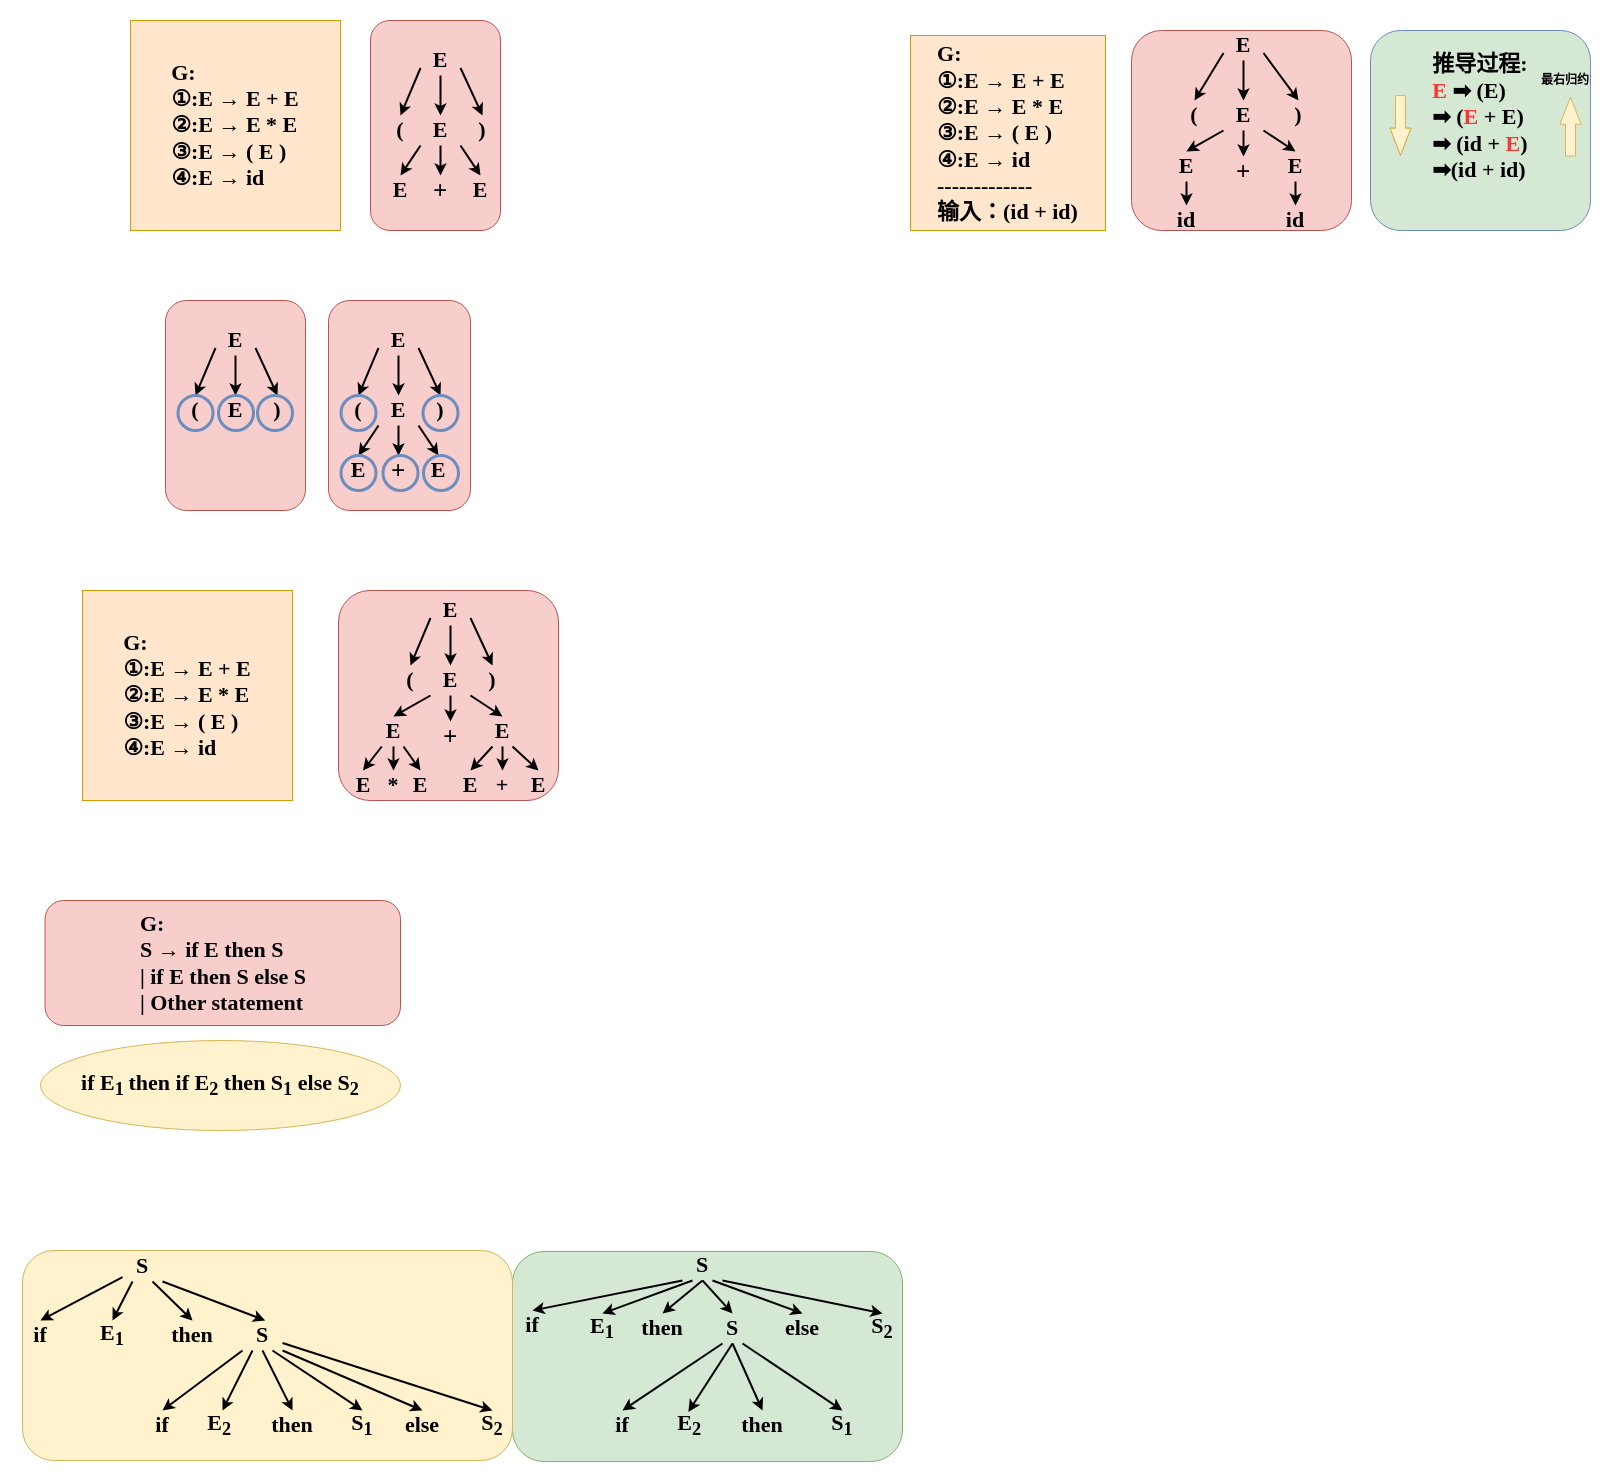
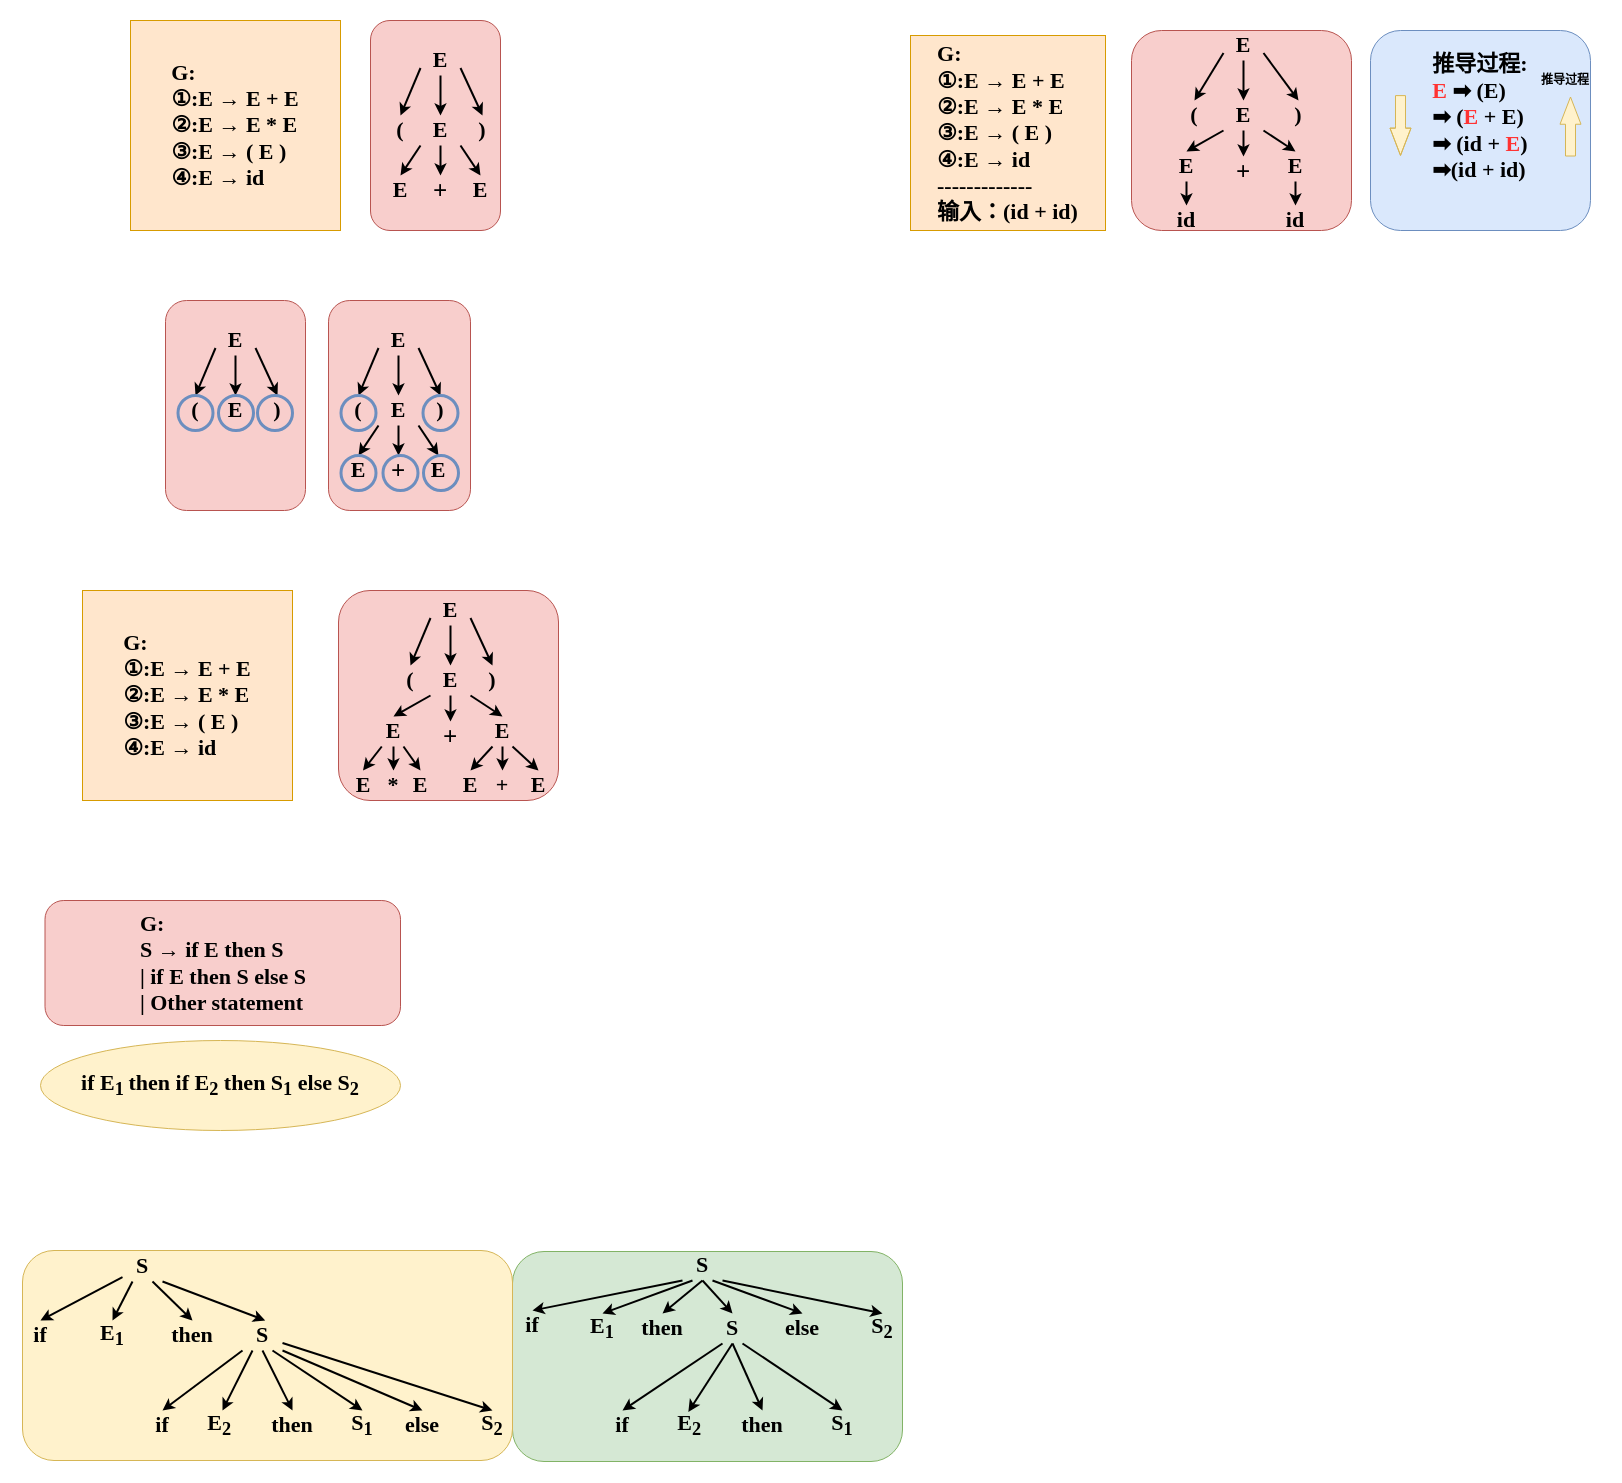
node "最右归约": label "最右归约" -> "推导过程"
node "推导过程: E ➡ (E) ➡ (E + E) ➡ (id + E) ➡(id + id)": fillcolor #d5e8d4 -> #dae8fc
